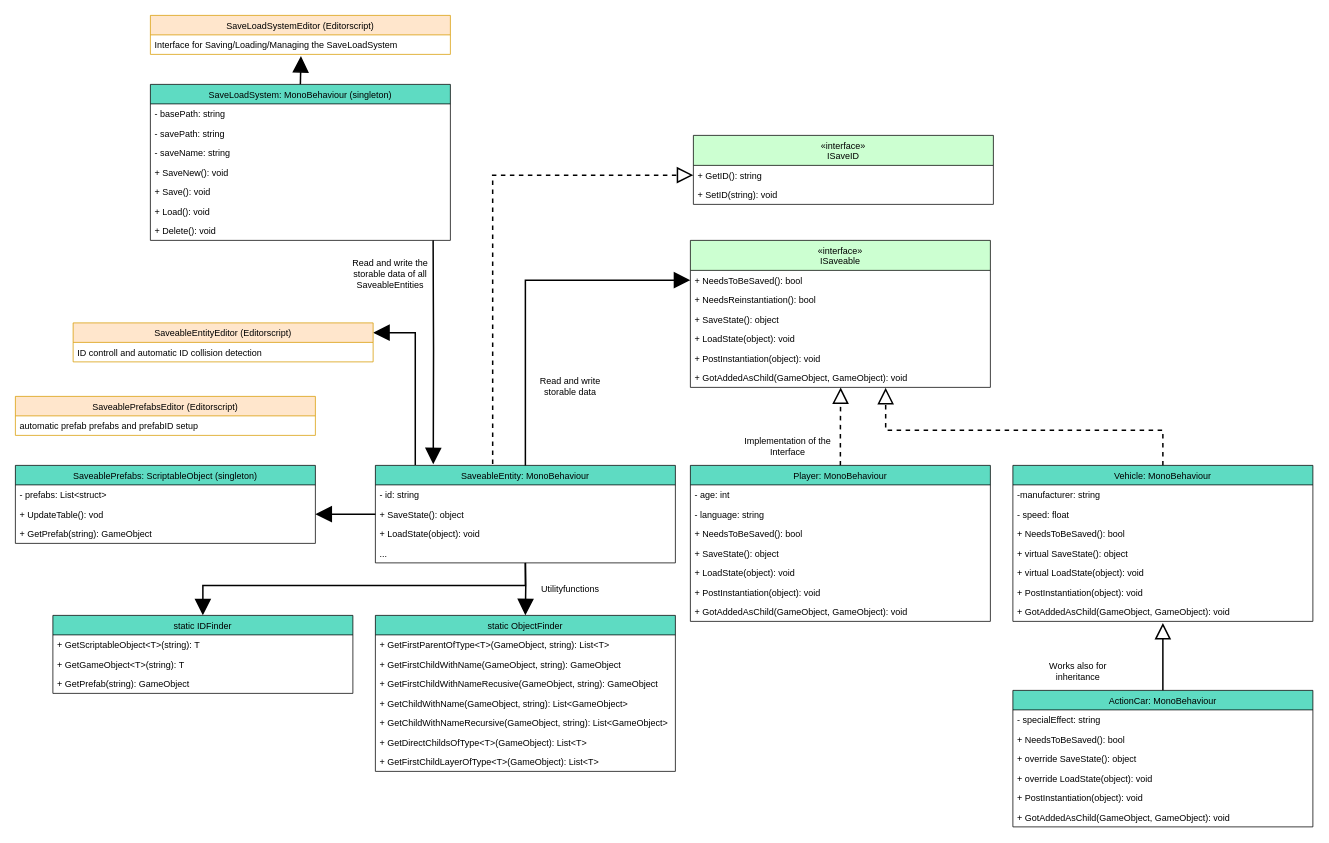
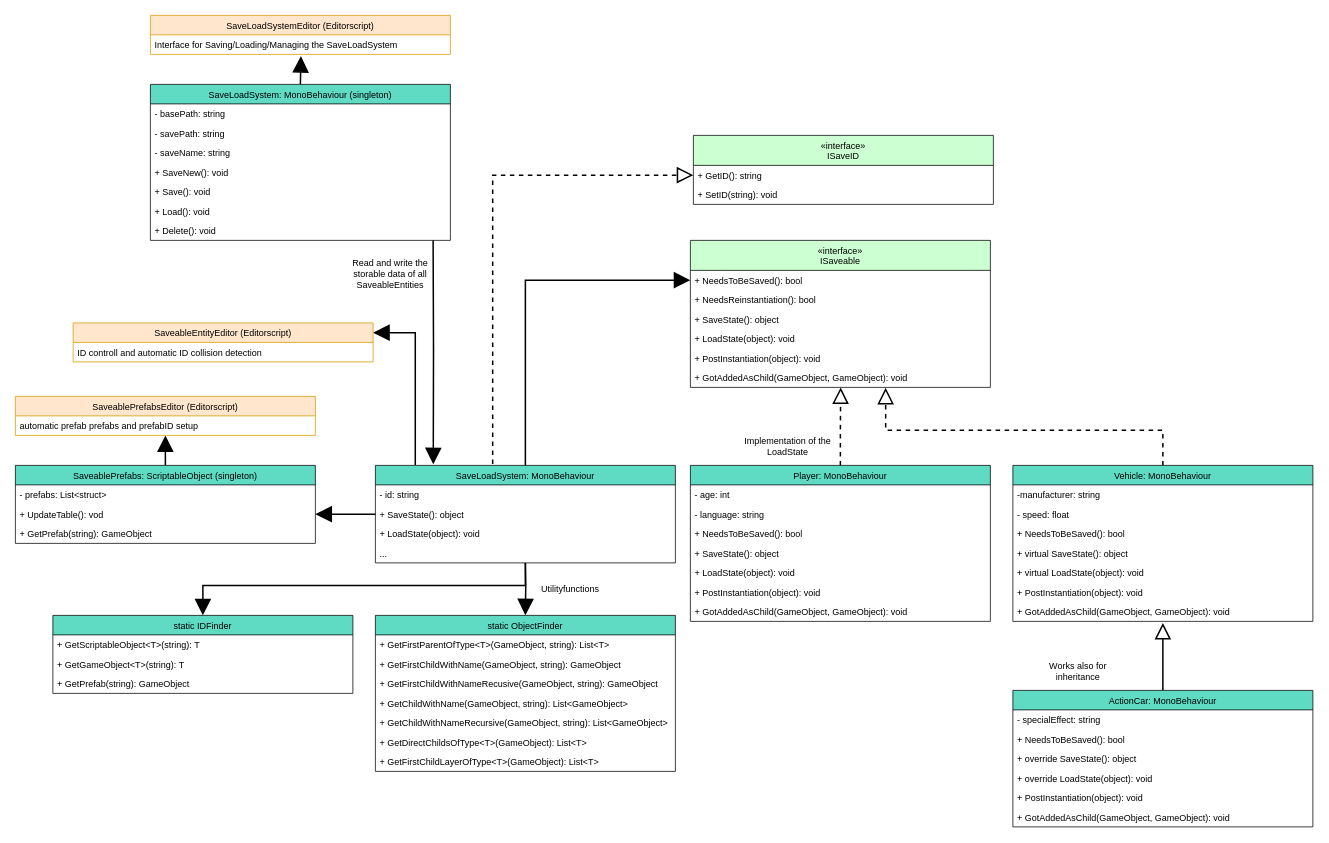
node "Read and write storable data": removed
node "Implementation of the Interface": label "Implementation of the Interface" -> "Implementation of the LoadState"
edge "SaveablePrefabs: ScriptableObject (singleton)" -> "SaveablePrefabsEditor (Editorscript)": added
node "SaveableEntity: MonoBehaviour": label "SaveableEntity: MonoBehaviour" -> "SaveLoadSystem: MonoBehaviour"
